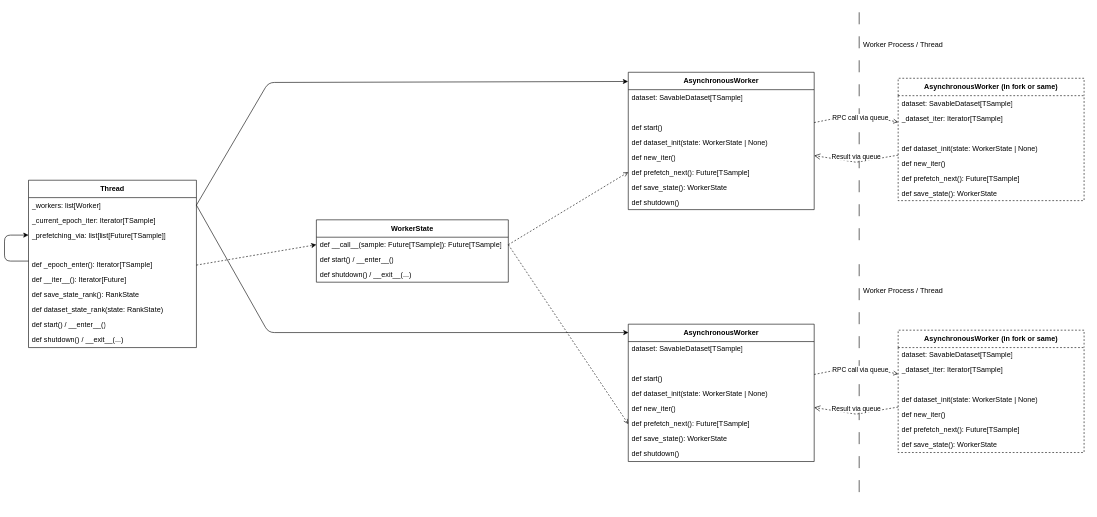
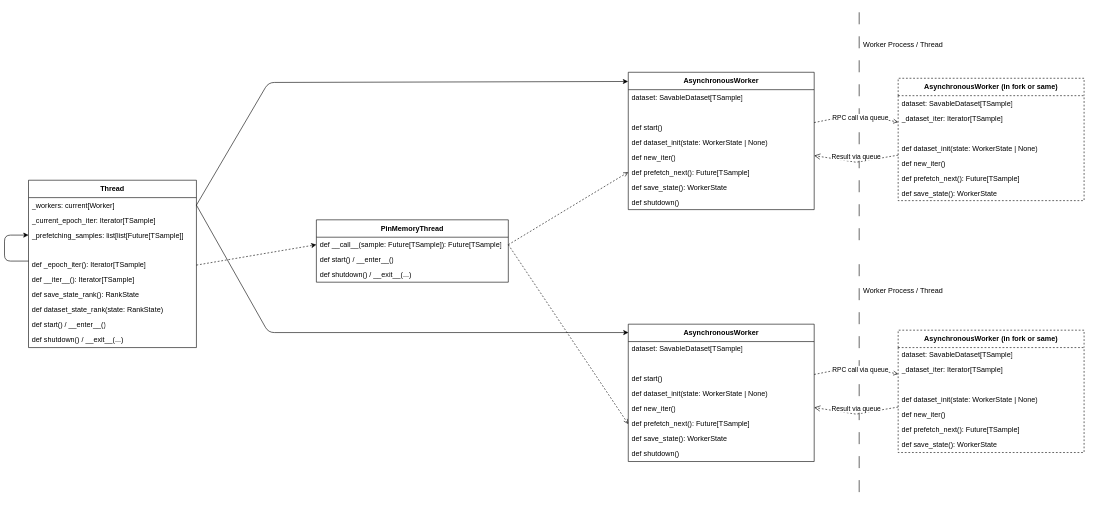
node "_workers: list[Worker]": label "_workers: list[Worker]" -> "_workers: current[Worker]"
node "WorkerState": label "WorkerState" -> "PinMemoryThread"
node "_prefetching_via: list[list[Future[TSample]]": label "_prefetching_via: list[list[Future[TSample]]" -> "_prefetching_samples: list[list[Future[TSample]]"
node "def _epoch_enter(): Iterator[TSample]": label "def _epoch_enter(): Iterator[TSample]" -> "def _epoch_iter(): Iterator[TSample]"
node "def __iter__(): Iterator[Future]": label "def __iter__(): Iterator[Future]" -> "def __iter__(): Iterator[TSample]"
